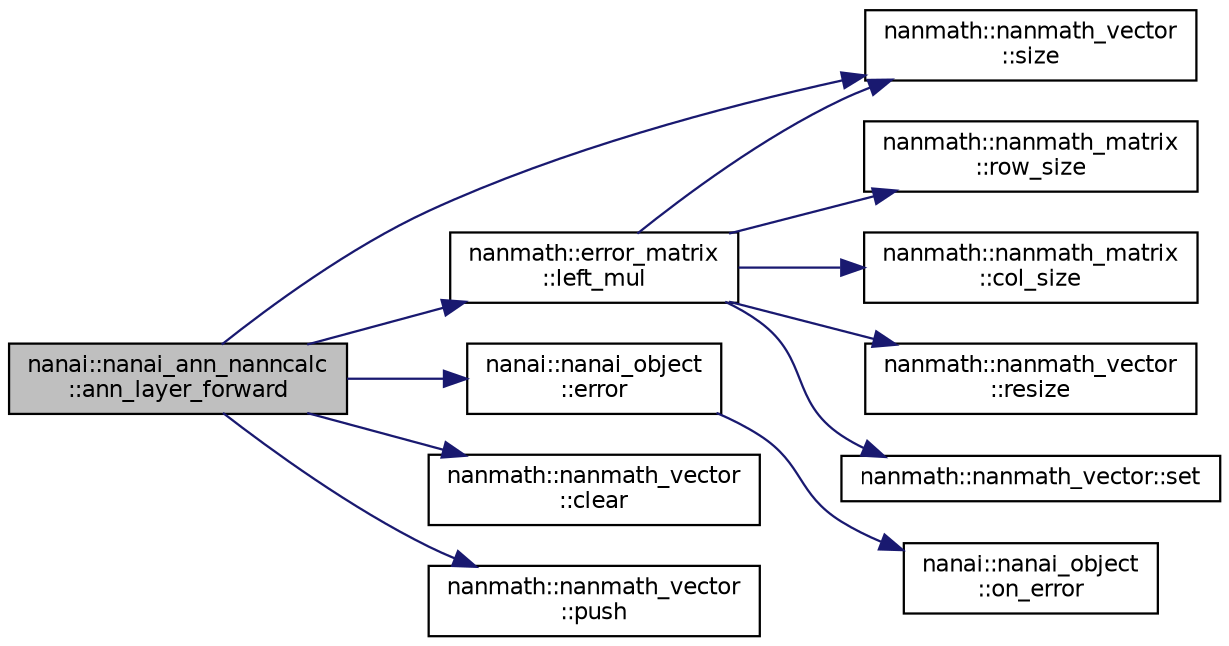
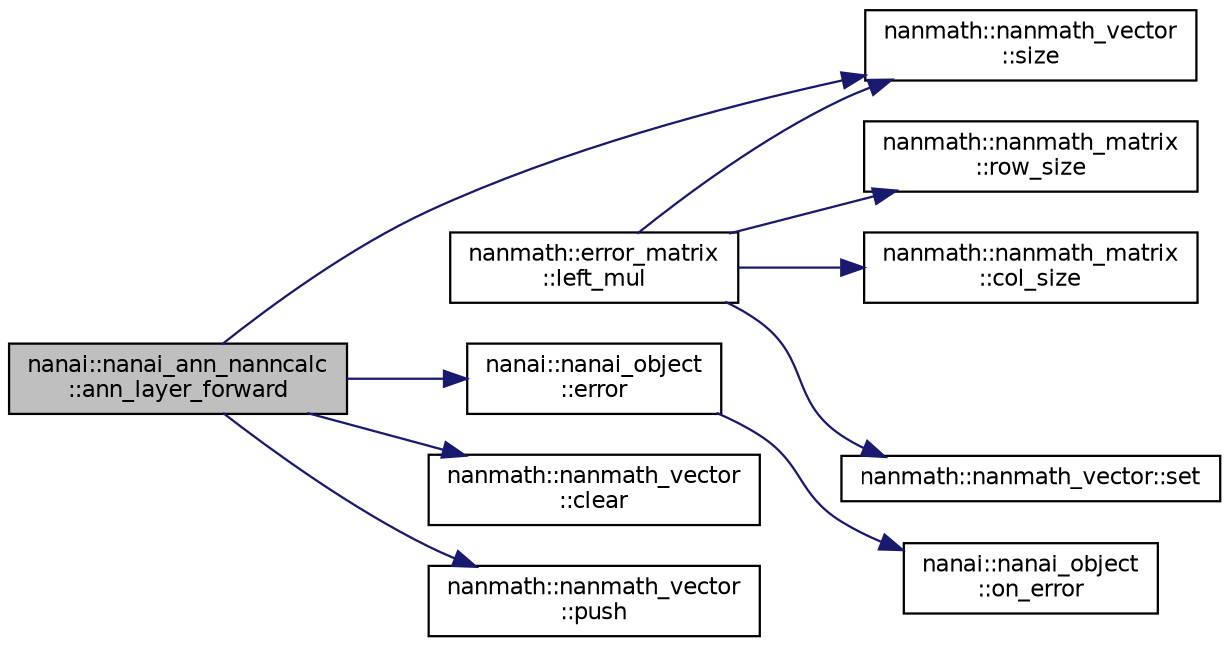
edge "nanai::nanai_ann_nanncalc ::ann_layer_forward" -> "nanmath::error_matrix ::left_mul": removed
node "nanmath::nanmath_vector ::resize": removed
